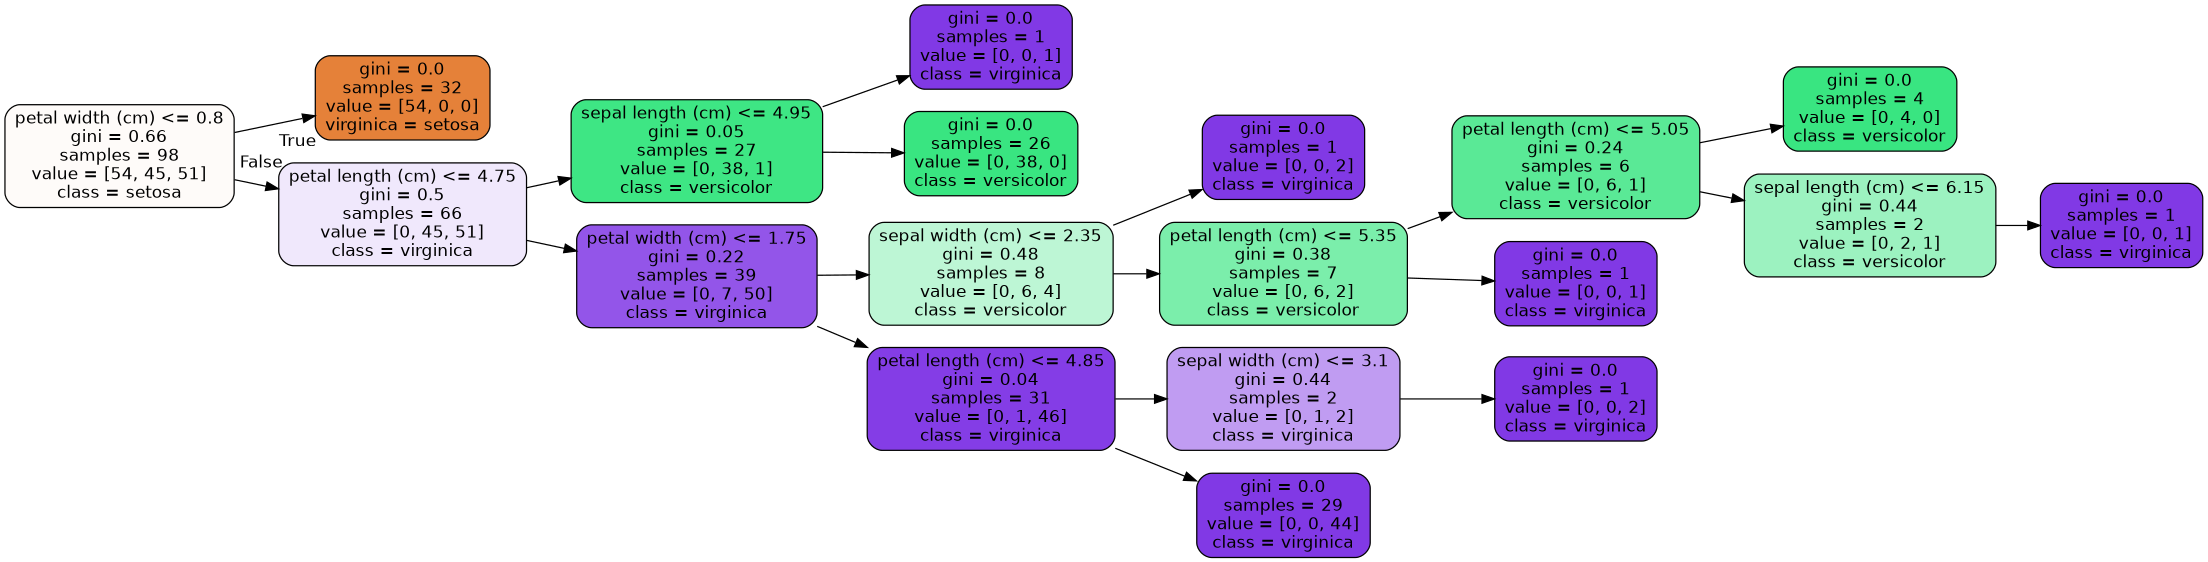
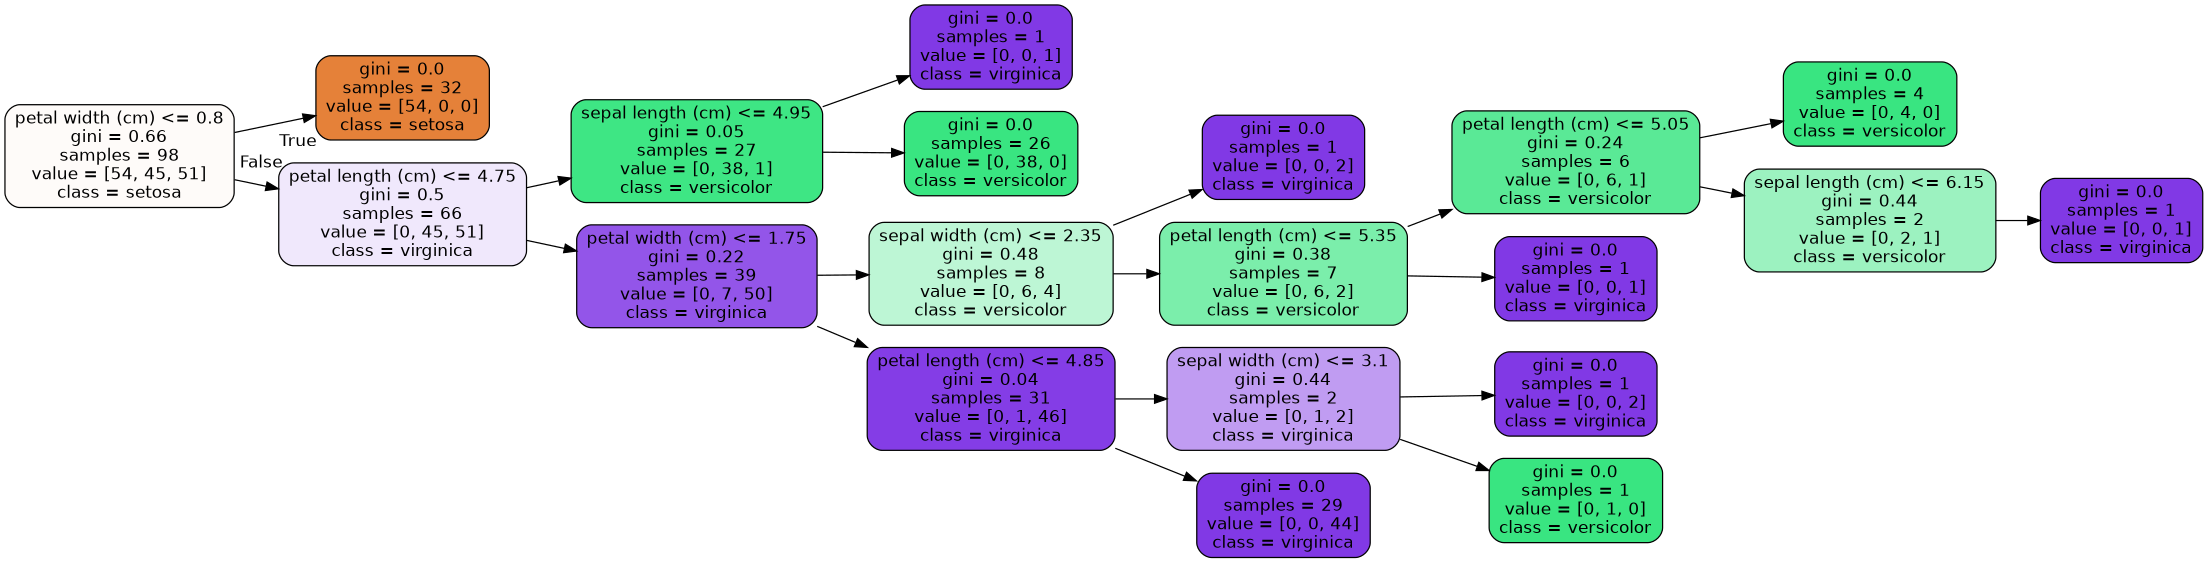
node "gini = 0.0 samples = 32 value = [54, 0, 0] virginica = setosa": label "gini = 0.0 samples = 32 value = [54, 0, 0] virginica = setosa" -> "gini = 0.0 samples = 32 value = [54, 0, 0] class = setosa"
node "gini = 0.0 samples = 1 value = [0, 1, 0] class = versicolor": added
